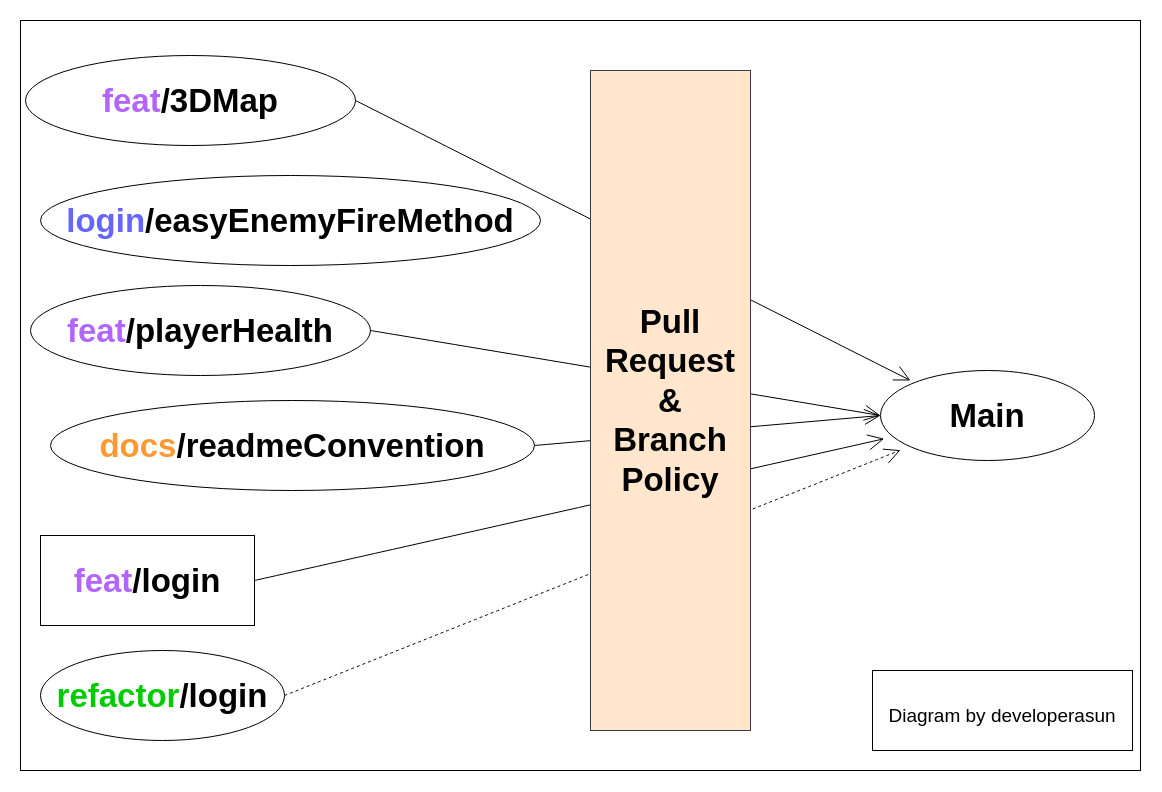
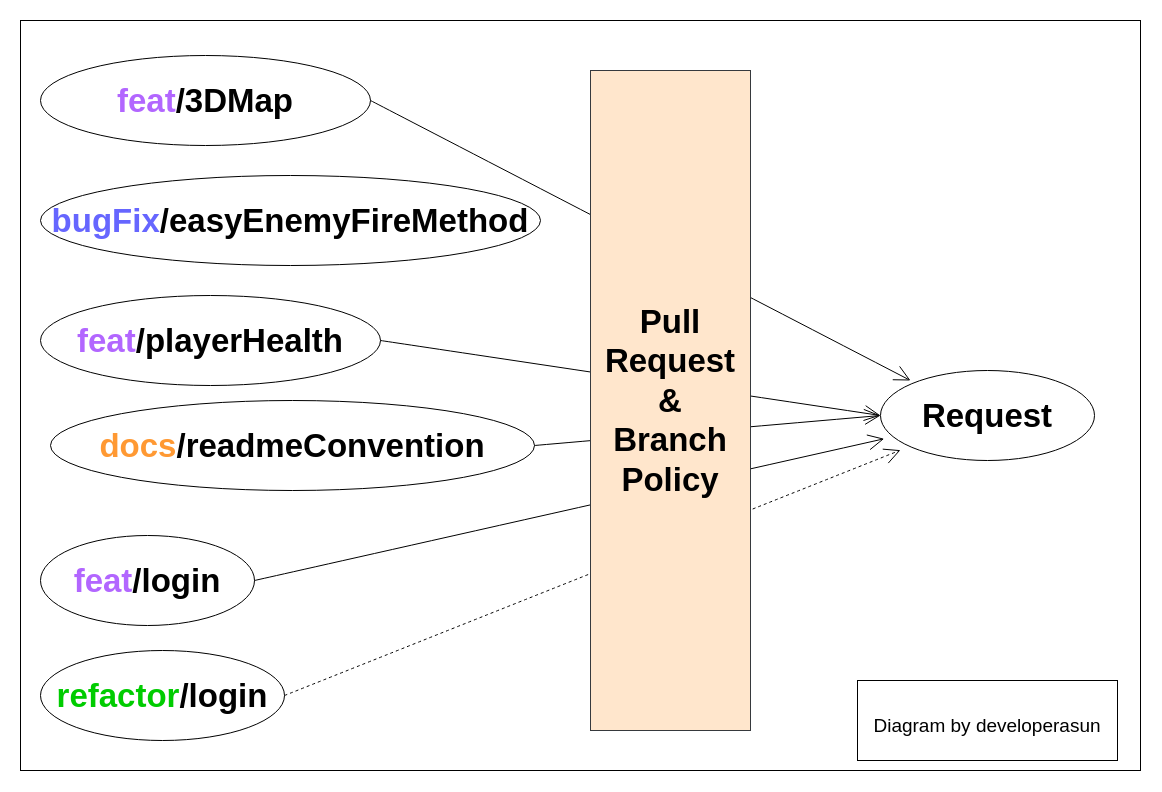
node "feat/3DMap": moved (191, 101) -> (206, 101)
node "login/easyEnemyFireMethod": label "login/easyEnemyFireMethod" -> "bugFix/easyEnemyFireMethod"
node "feat/playerHealth": moved (201, 331) -> (211, 341)
node "Main": label "Main" -> "Request"
node "feat/login": shape rectangle -> ellipse
node "Diagram by developerasun": moved (1003, 711) -> (988, 721)
